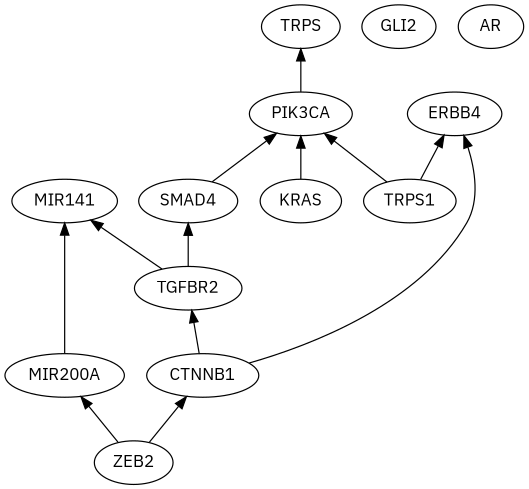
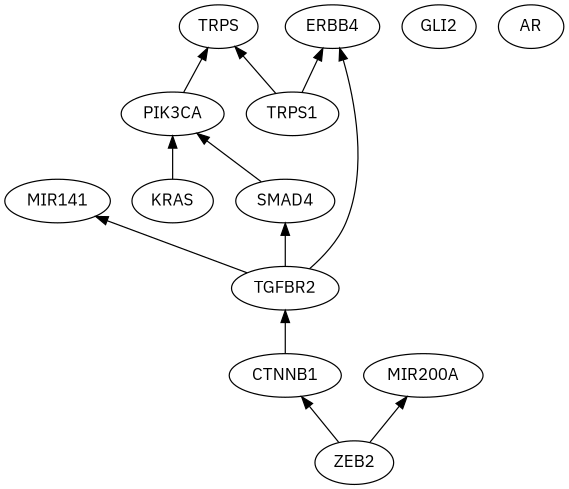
edge "TRPS1" -> "PIK3CA": now "TRPS1" -> "TRPS"
edge "CTNNB1" -> "ERBB4": now "TGFBR2" -> "ERBB4"
edge "MIR200A" -> "MIR141": removed
